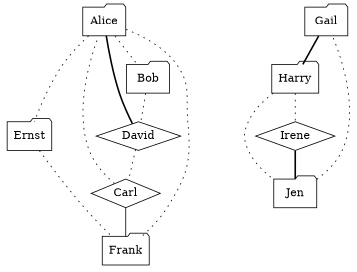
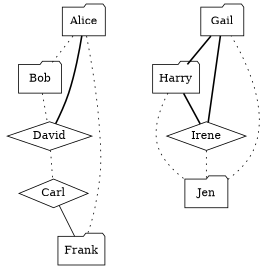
edge "Gail" -- "Irene": added
edge "Harry" -- "Irene": style dotted -> bold
edge "Alice" -- "Carl": removed
node "Ernst": removed
edge "Irene" -- "Jen": style bold -> dotted
